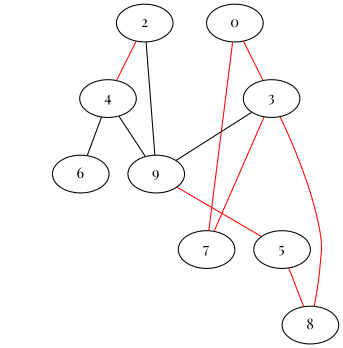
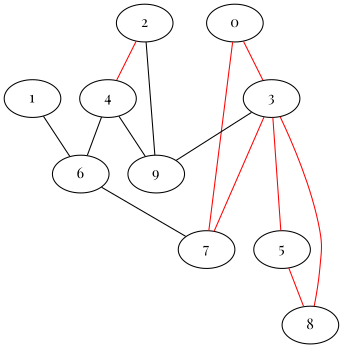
node "1": added
edge "6" -- "7": added
edge "9" -- "5": now "3" -- "5"
